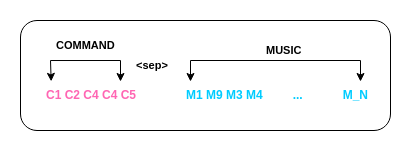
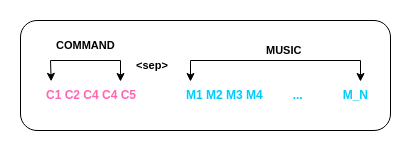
node "M1 M9 M3 M4 ... M_N": label "M1 M9 M3 M4 ... M_N" -> "M1 M2 M3 M4 ... M_N"
